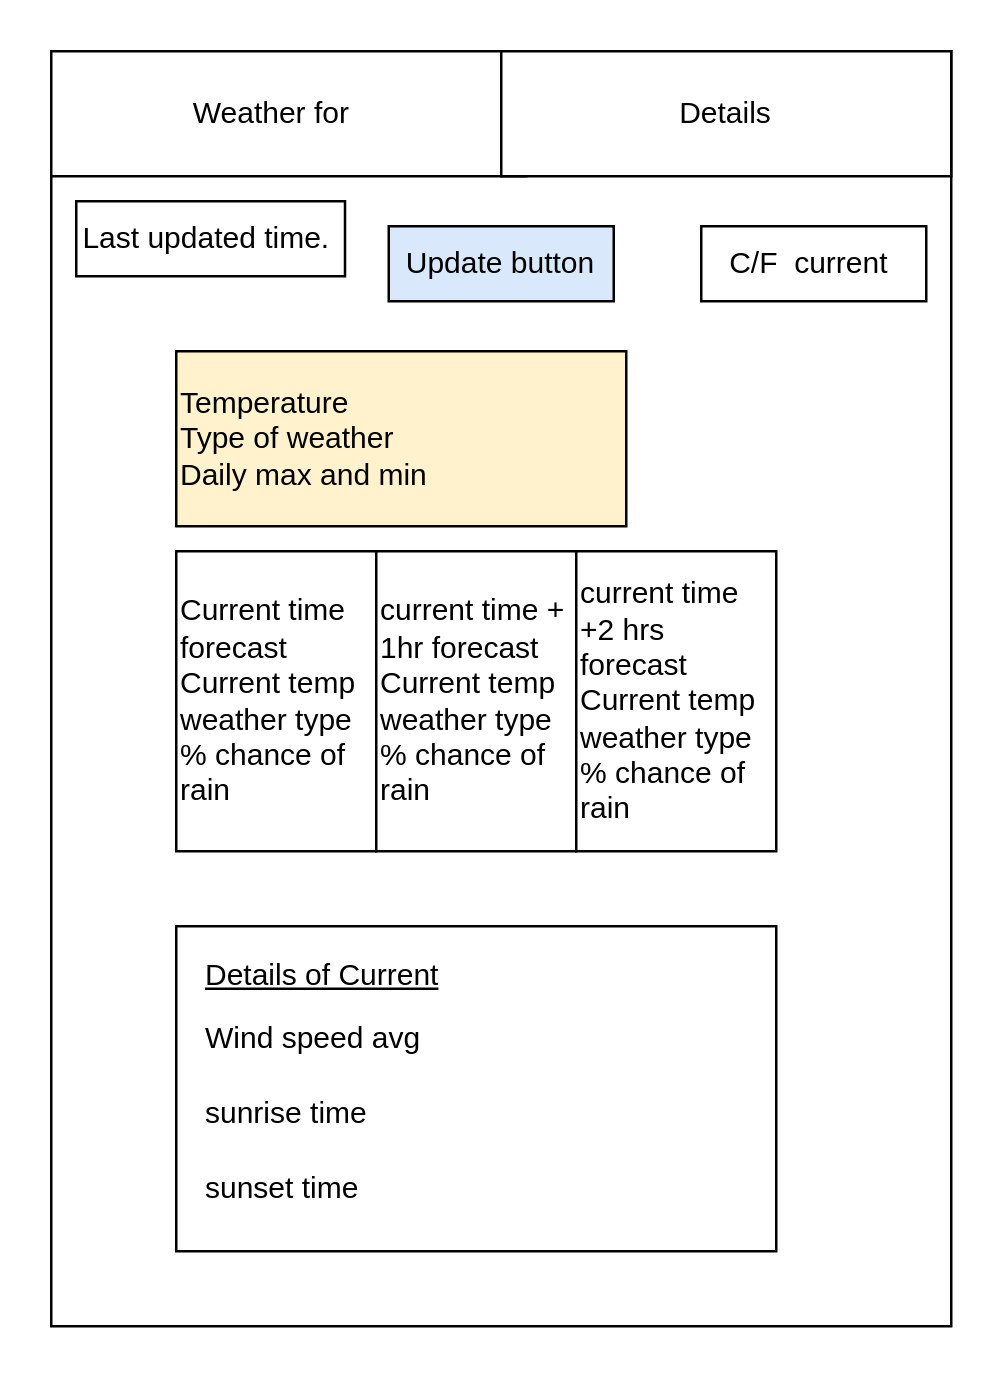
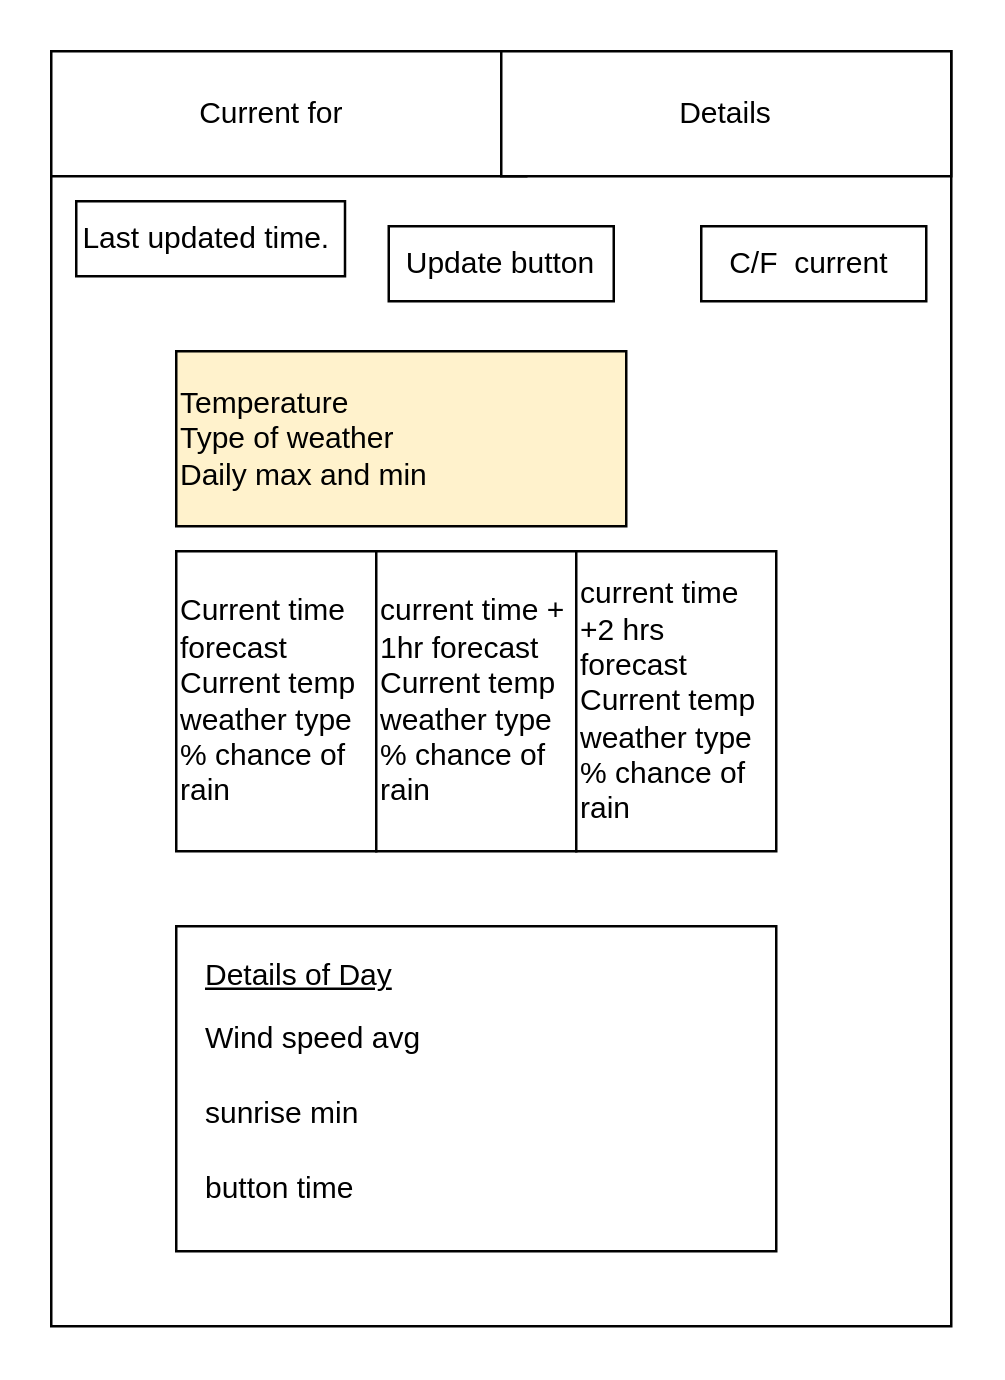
node "Weather for": label "Weather for" -> "Current for"
node "Update button": fillcolor #dae8fc -> #ffffff
node "Details of Current": label "Details of Current" -> "Details of Day"
node "sunrise time": label "sunrise time" -> "sunrise min"
node "sunset time": label "sunset time" -> "button time"
